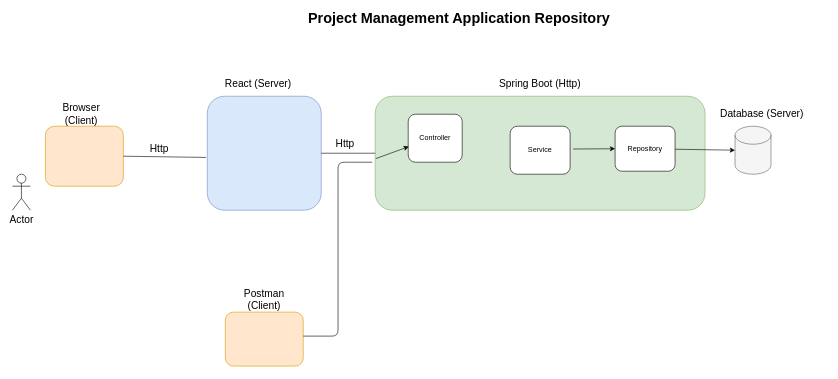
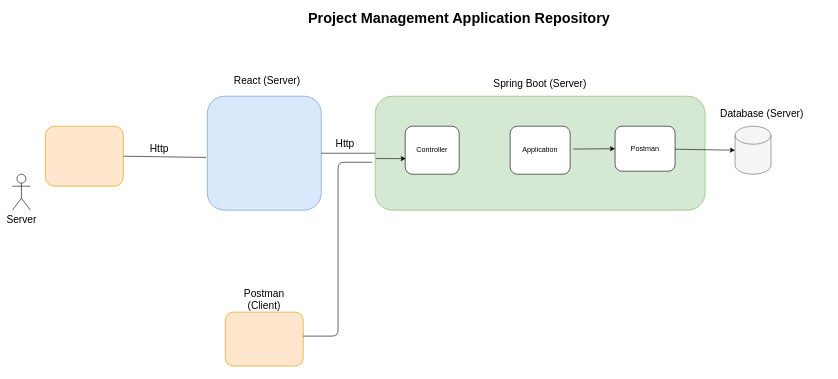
node "React (Server)": moved (258, 84) -> (267, 81)
node "Spring Boot (Http)": label "Spring Boot (Http)" -> "Spring Boot (Server)"
node "Browser (Client)": removed
node "Controller": moved (435, 138) -> (432, 150)
node "Repository": label "Repository" -> "Postman"
node "Service": label "Service" -> "Application"
node "Actor": label "Actor" -> "Server"
